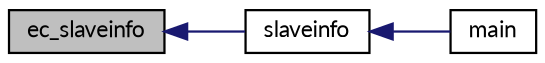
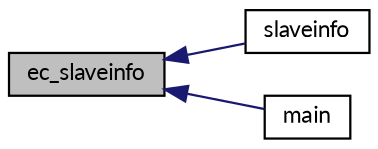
edge "main" -> "slaveinfo": now "main" -> "ec_slaveinfo"
